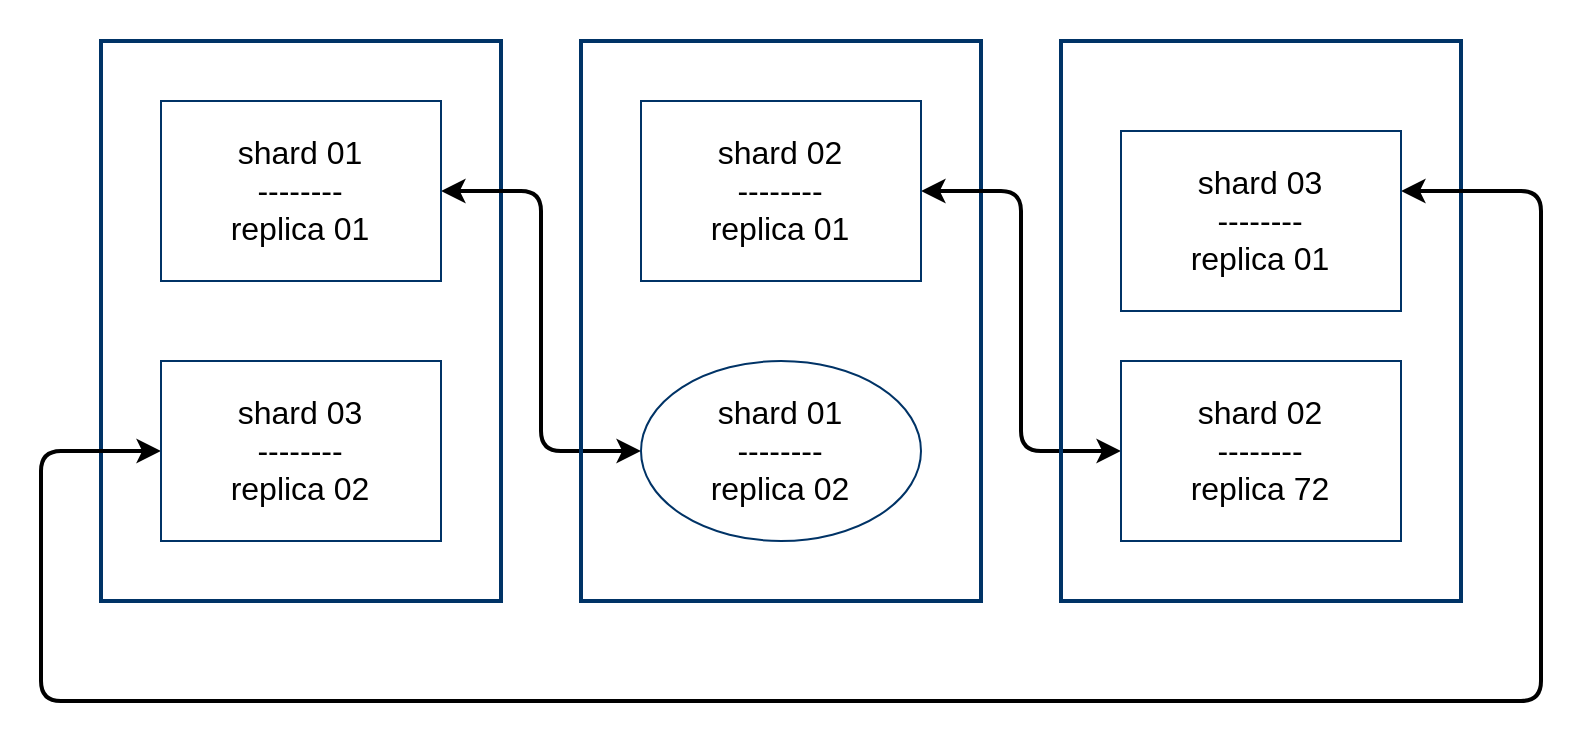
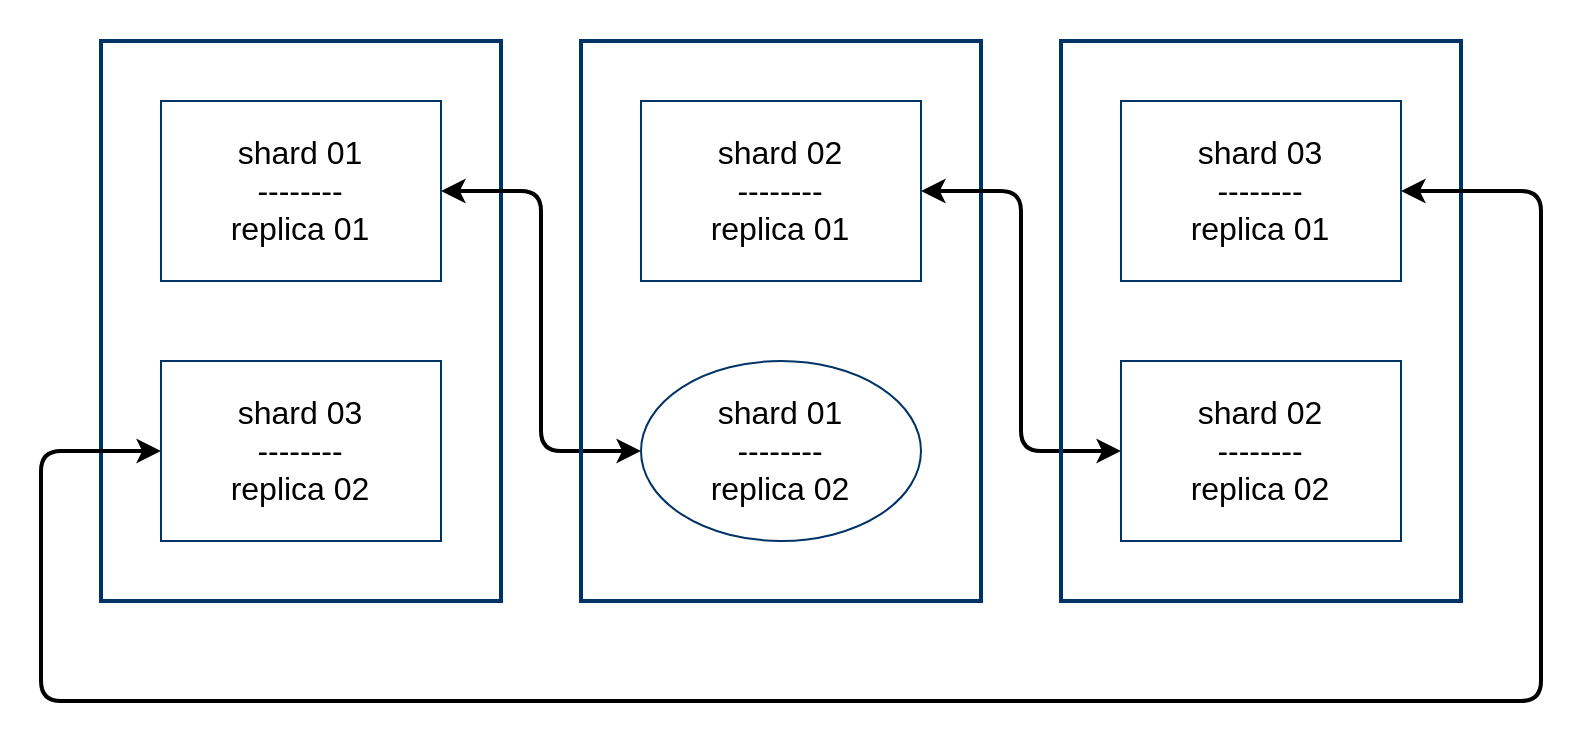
node "shard 03 -------- replica 01": moved (1261, 221) -> (1261, 191)
node "shard 02 -------- replica 72": label "shard 02 -------- replica 72" -> "shard 02 -------- replica 02"
